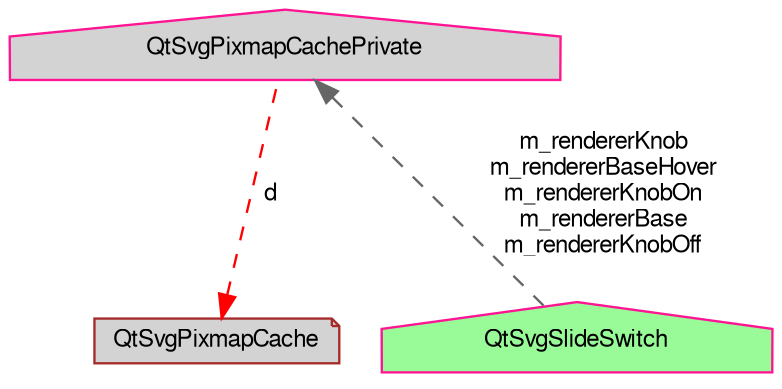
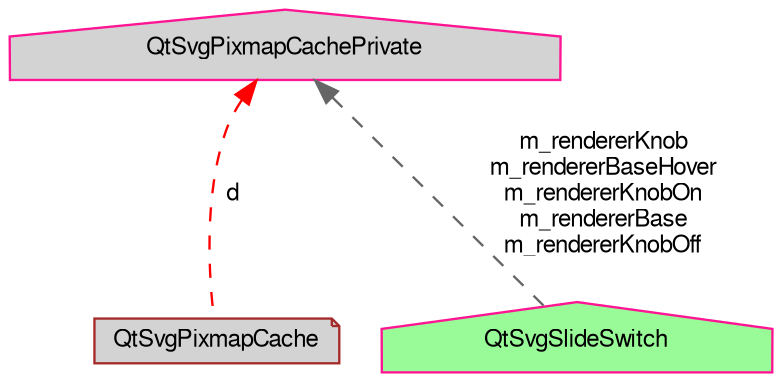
edge "QtSvgPixmapCachePrivate" -> "QtSvgPixmapCache": reversed
